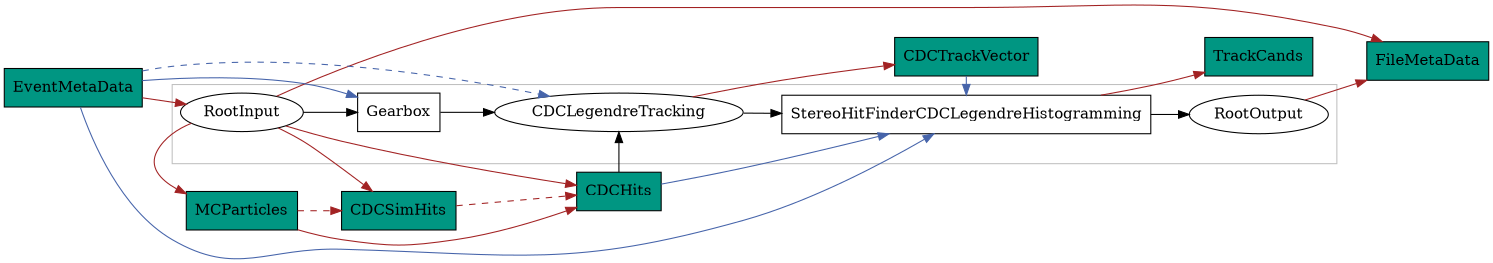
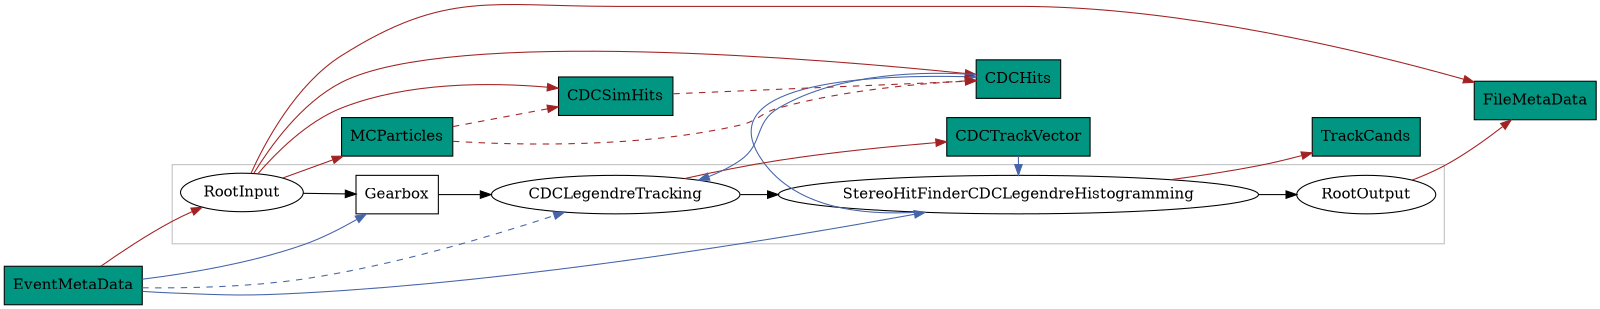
node "StereoHitFinderCDCLegendreHistogramming": shape box -> ellipse
edge "CDCHits" -> "CDCLegendreTracking": color black -> #4664aa
edge "CDCHits" -> "StereoHitFinderCDCLegendreHistogramming": reversed
edge "MCParticles" -> "CDCHits": style solid -> dashed
